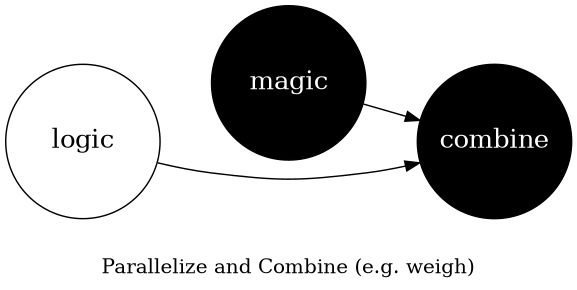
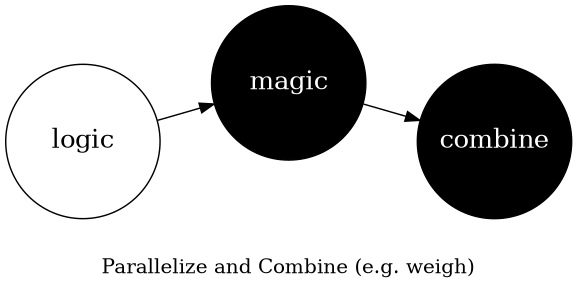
edge "logic" -> "combine": now "logic" -> "magic"
